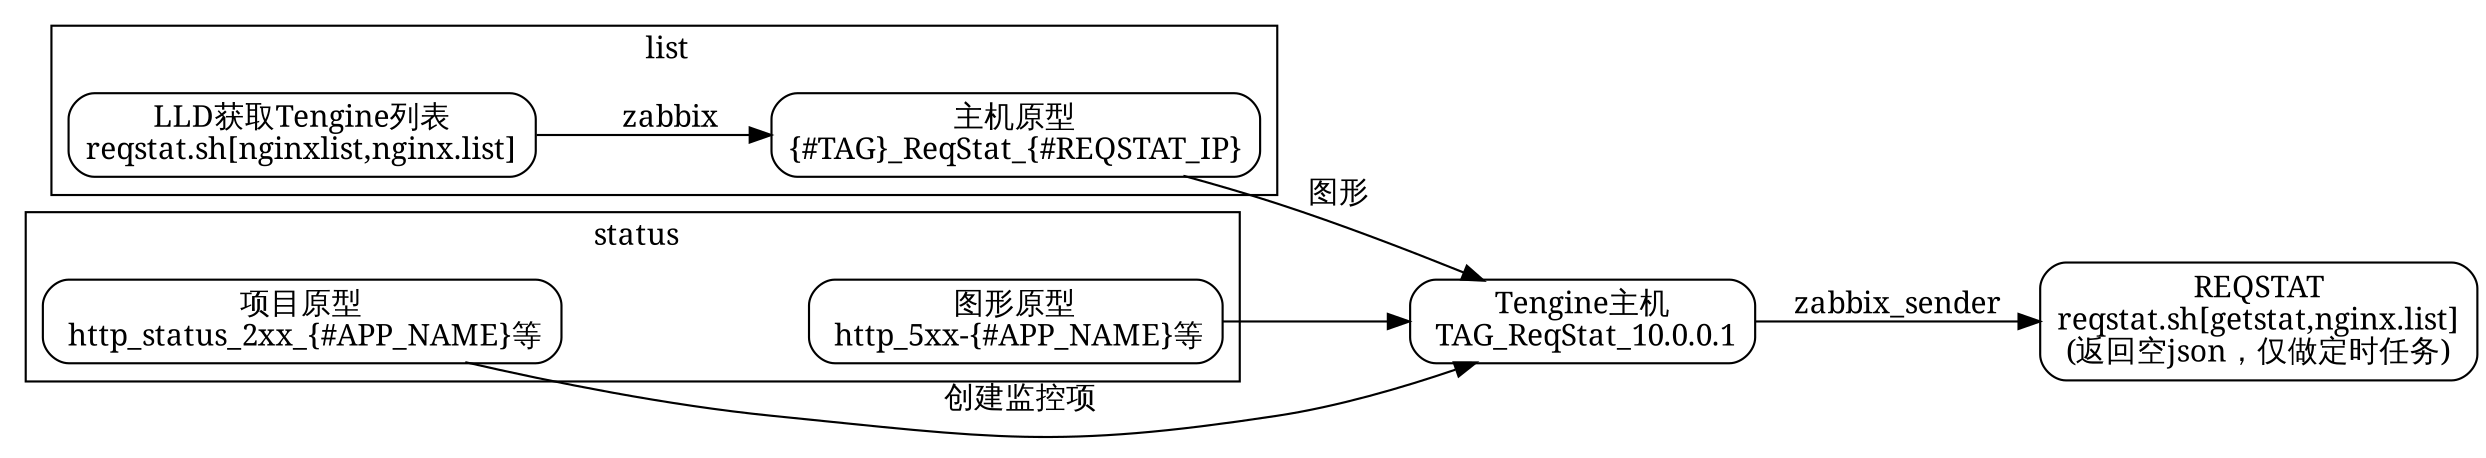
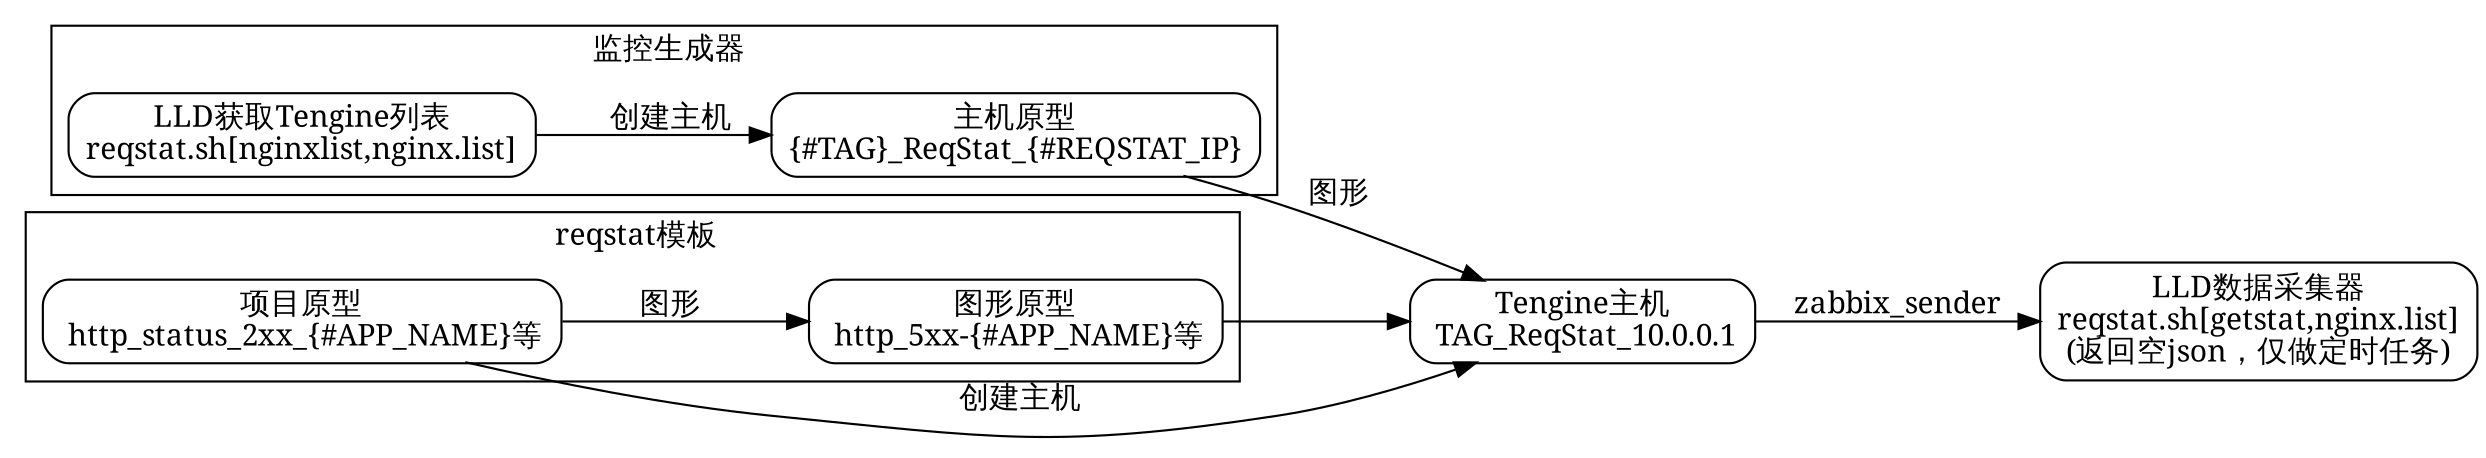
cluster " list": label " list" -> " 监控生成器"
edge "LLD获取Tengine列表 reqstat.sh[nginxlist,nginx.list]" -> "主机原型 {#TAG}_ReqStat_{#REQSTAT_IP}": label " zabbix" -> " 创建主机"
cluster " status": label " status" -> " reqstat模板"
edge "项目原型 http_status_2xx_{#APP_NAME}等" -> "图形原型 http_5xx-{#APP_NAME}等": added, label "图形"
node "REQSTAT reqstat.sh[getstat,nginx.list] (返回空json，仅做定时任务)": label "REQSTAT reqstat.sh[getstat,nginx.list] (返回空json，仅做定时任务)" -> "LLD数据采集器 reqstat.sh[getstat,nginx.list] (返回空json，仅做定时任务)"
edge "项目原型 http_status_2xx_{#APP_NAME}等" -> "Tengine主机 TAG_ReqStat_10.0.0.1": label " 创建监控项" -> " 创建主机"
